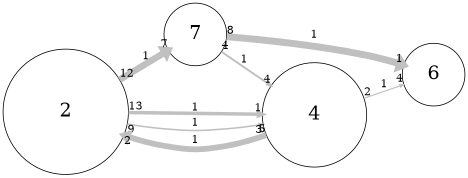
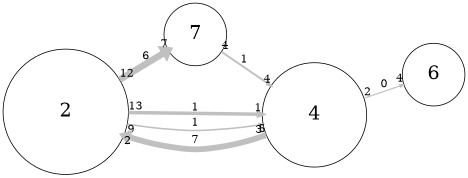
edge "7" -> "6": removed, label "1"
edge "2" -> "7": label "1" -> "6"
edge "4" -> "6": label "1" -> "0"
edge "4" -> "2": label "1" -> "7"
